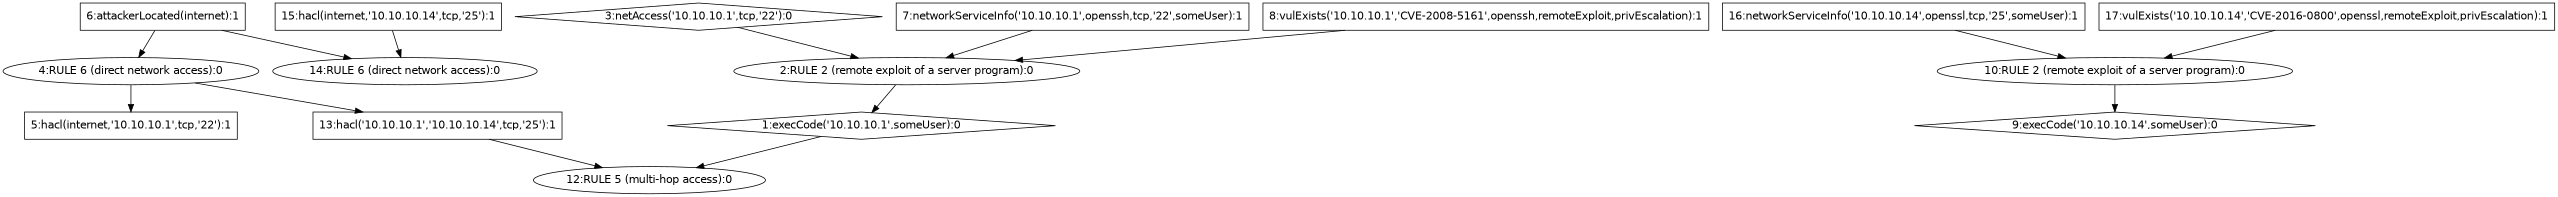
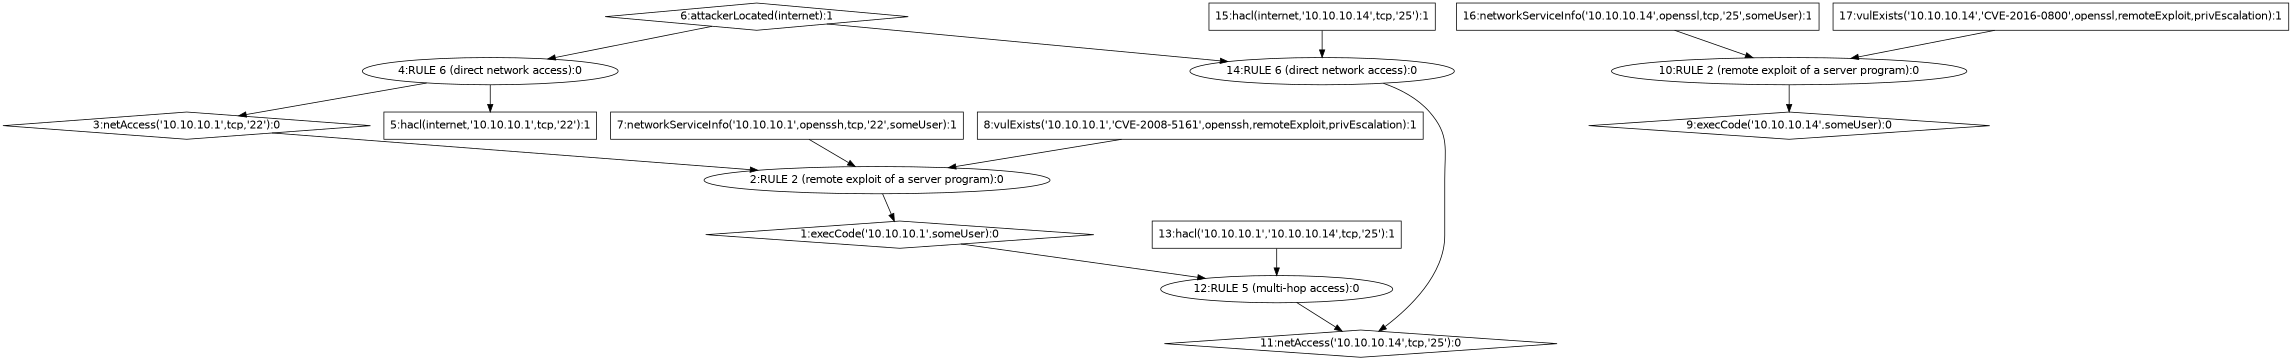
node "6:attackerLocated(internet):1": shape box -> diamond
edge "4:RULE 6 (direct network access):0" -> "13:hacl('10.10.10.1','10.10.10.14',tcp,'25'):1": now "4:RULE 6 (direct network access):0" -> "3:netAccess('10.10.10.1',tcp,'22'):0"
node "11:netAccess('10.10.10.14',tcp,'25'):0": added
